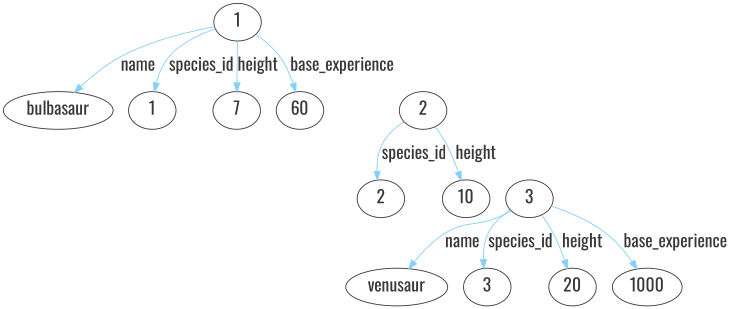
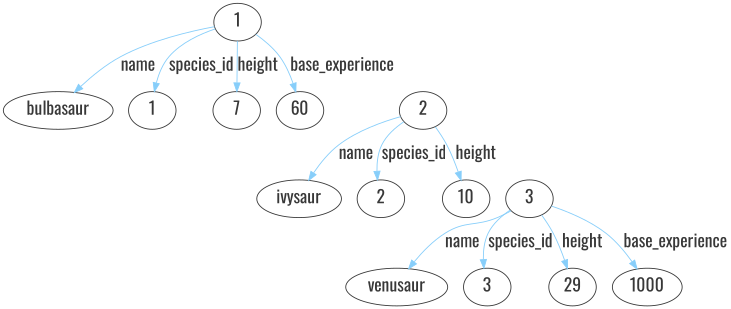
node "ivysaur": added
node "20": label "20" -> "29"
